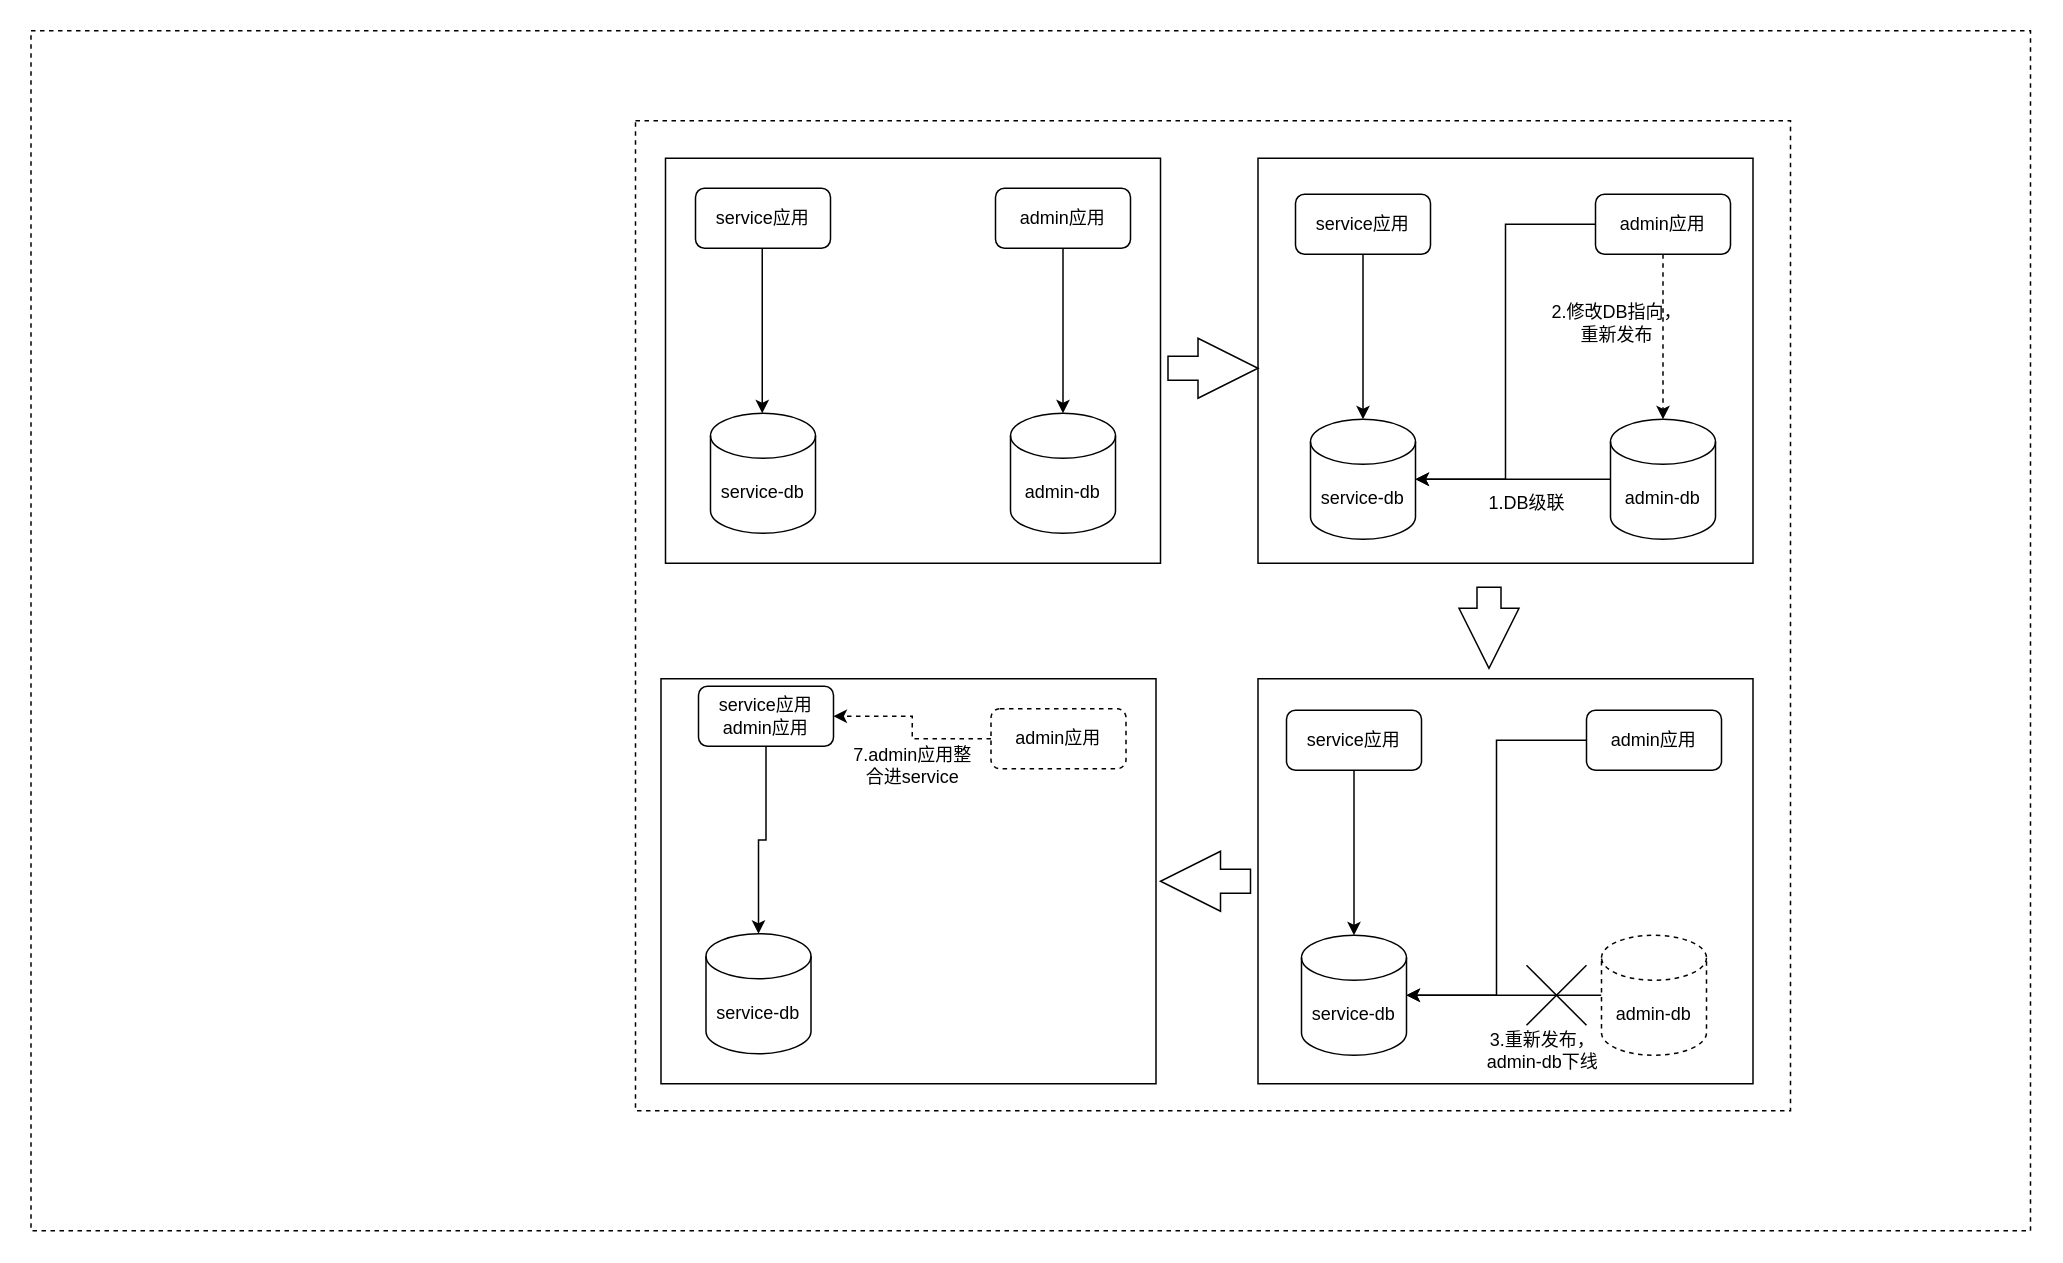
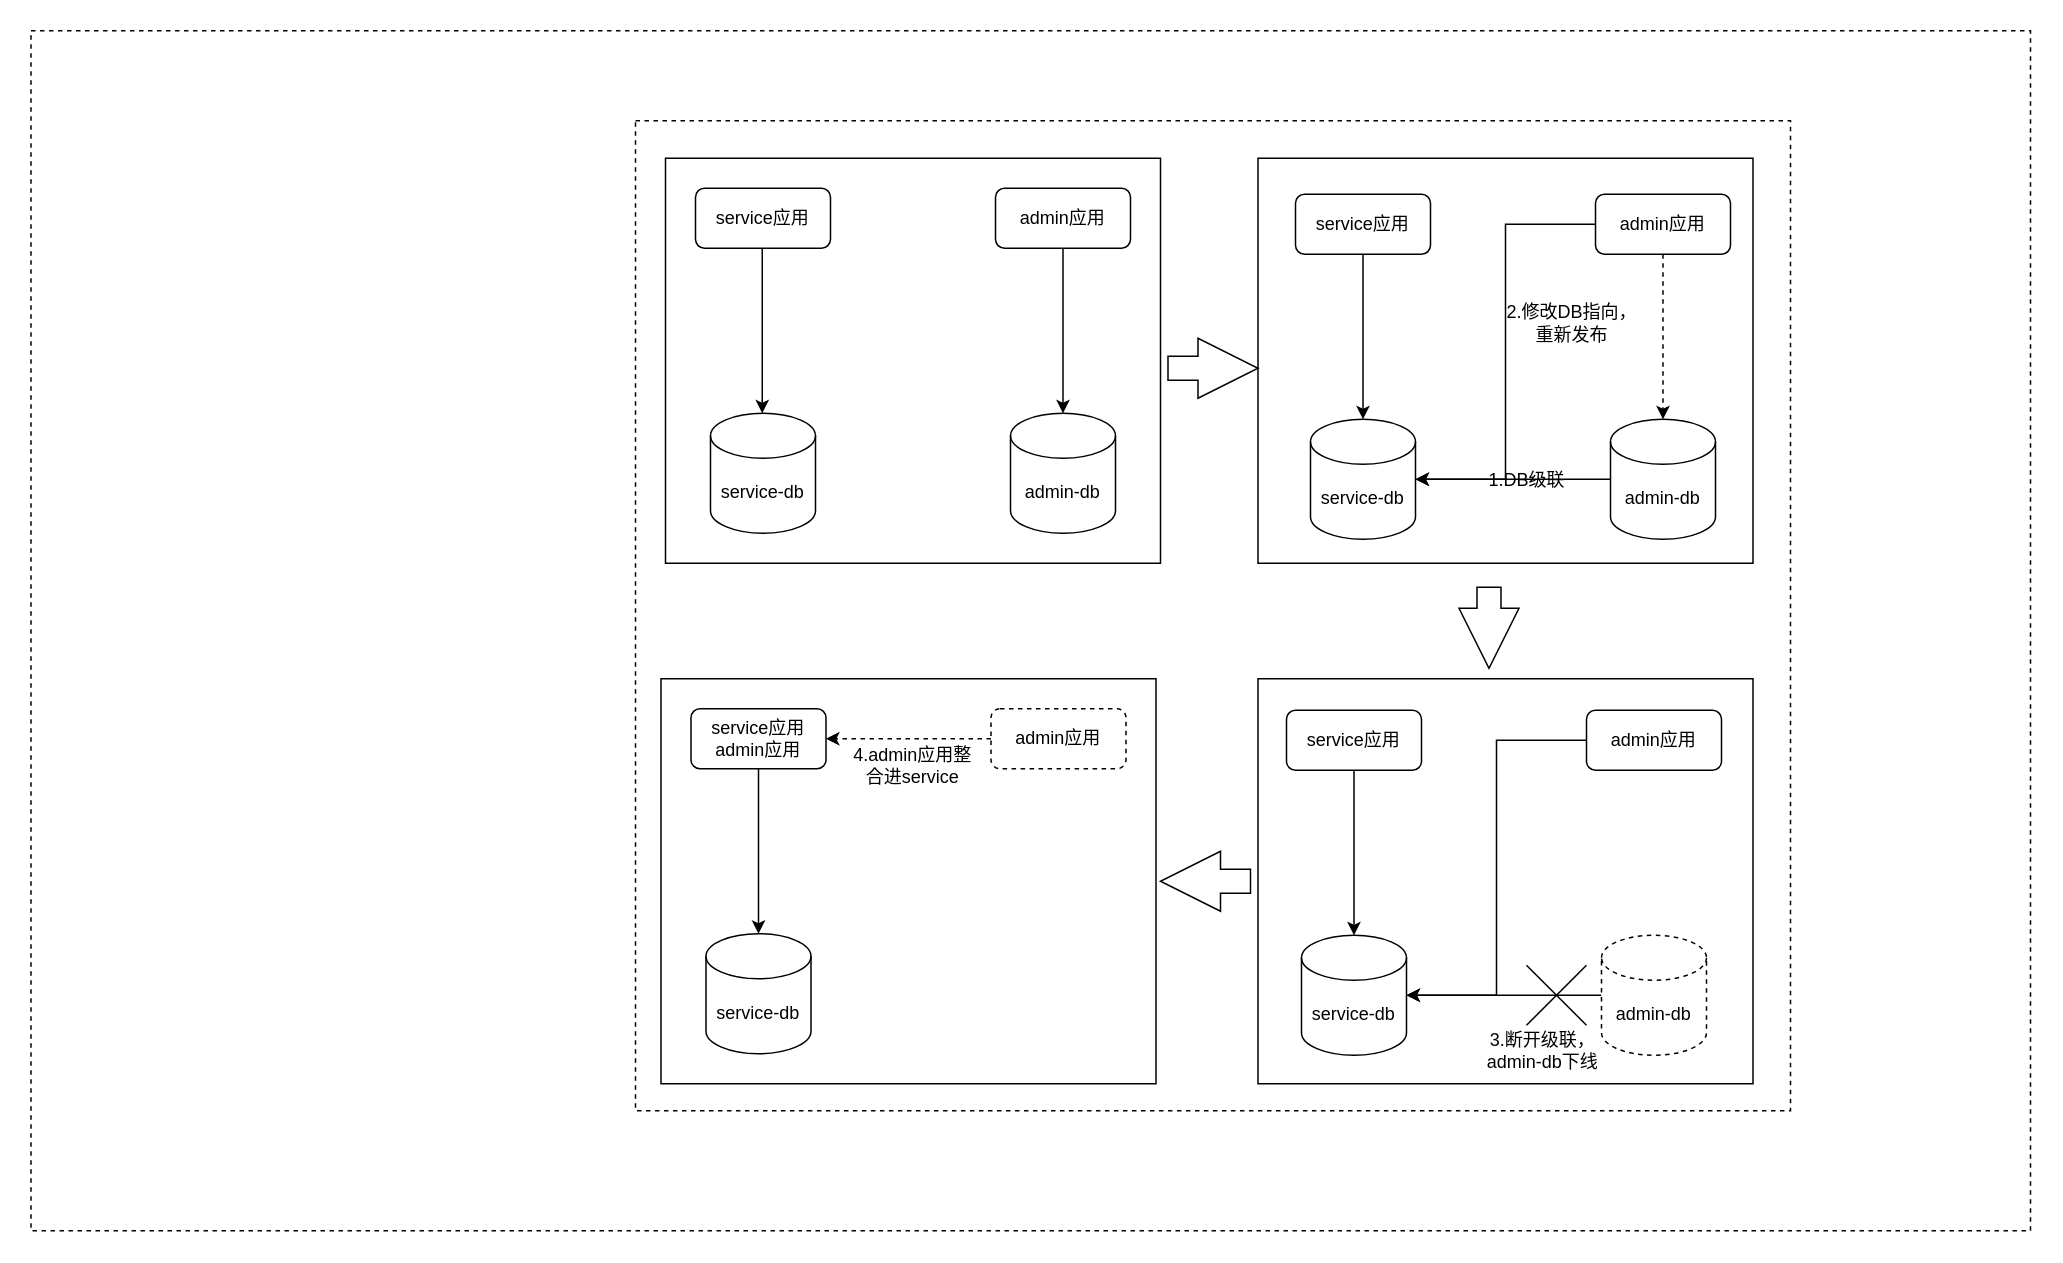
node "2.修改DB指向，重新发布": moved (1617, 323) -> (1572, 323)
node "1.DB级联": moved (1527, 503) -> (1527, 481)
node "service应用 admin应用": moved (766, 716) -> (758, 739)
node "7.admin应用整合进service": label "7.admin应用整合进service" -> "4.admin应用整合进service"
node "3.重新发布， admin-db下线": label "3.重新发布， admin-db下线" -> "3.断开级联， admin-db下线"
